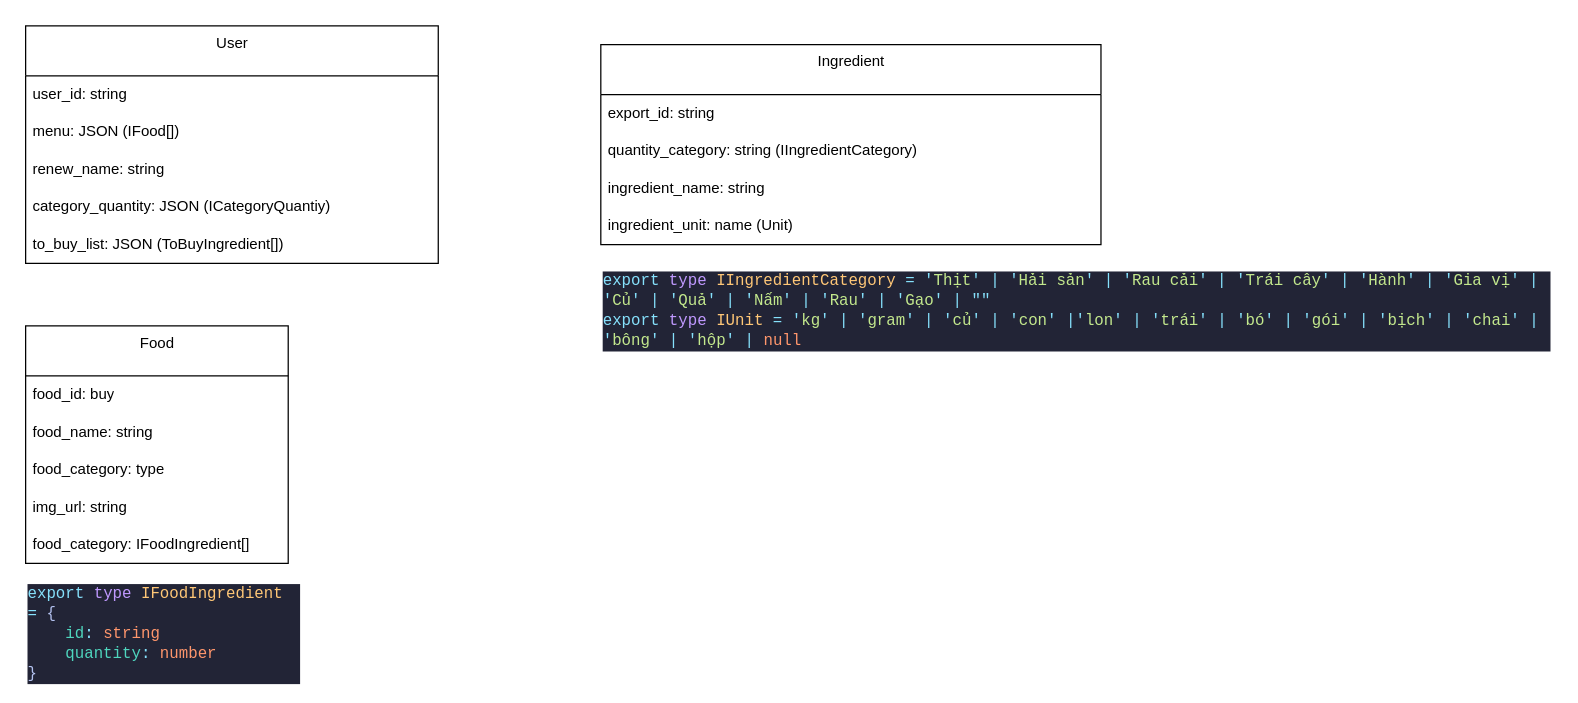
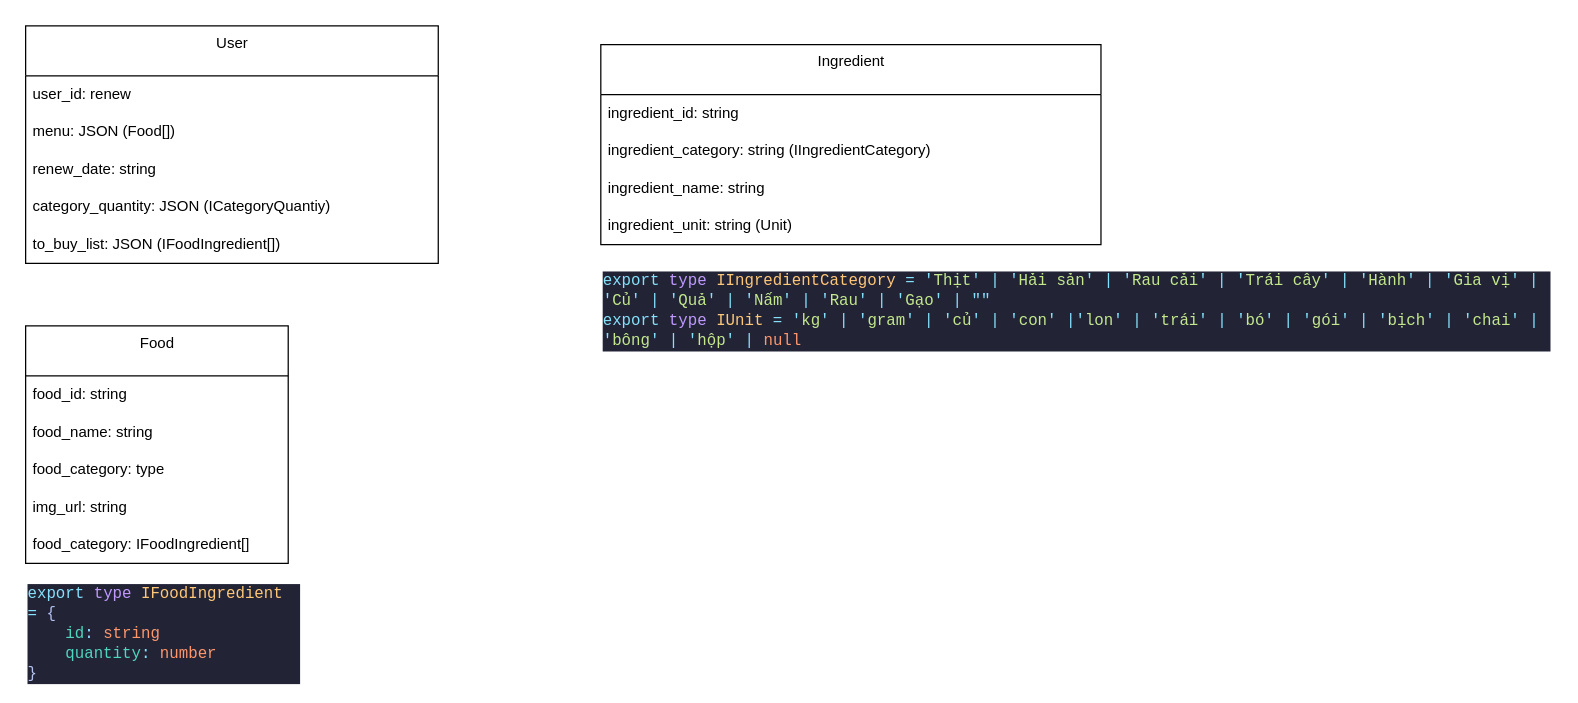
node "user_id: string": label "user_id: string" -> "user_id: renew"
node "export_id: string": label "export_id: string" -> "ingredient_id: string"
node "menu: JSON (IFood[])": label "menu: JSON (IFood[])" -> "menu: JSON (Food[])"
node "quantity_category: string (IIngredientCategory)": label "quantity_category: string (IIngredientCategory)" -> "ingredient_category: string (IIngredientCategory)"
node "renew_name: string": label "renew_name: string" -> "renew_date: string"
node "ingredient_unit: name (Unit)": label "ingredient_unit: name (Unit)" -> "ingredient_unit: string (Unit)"
node "to_buy_list: JSON (ToBuyIngredient[])": label "to_buy_list: JSON (ToBuyIngredient[])" -> "to_buy_list: JSON (IFoodIngredient[])"
node "food_id: buy": label "food_id: buy" -> "food_id: string"
